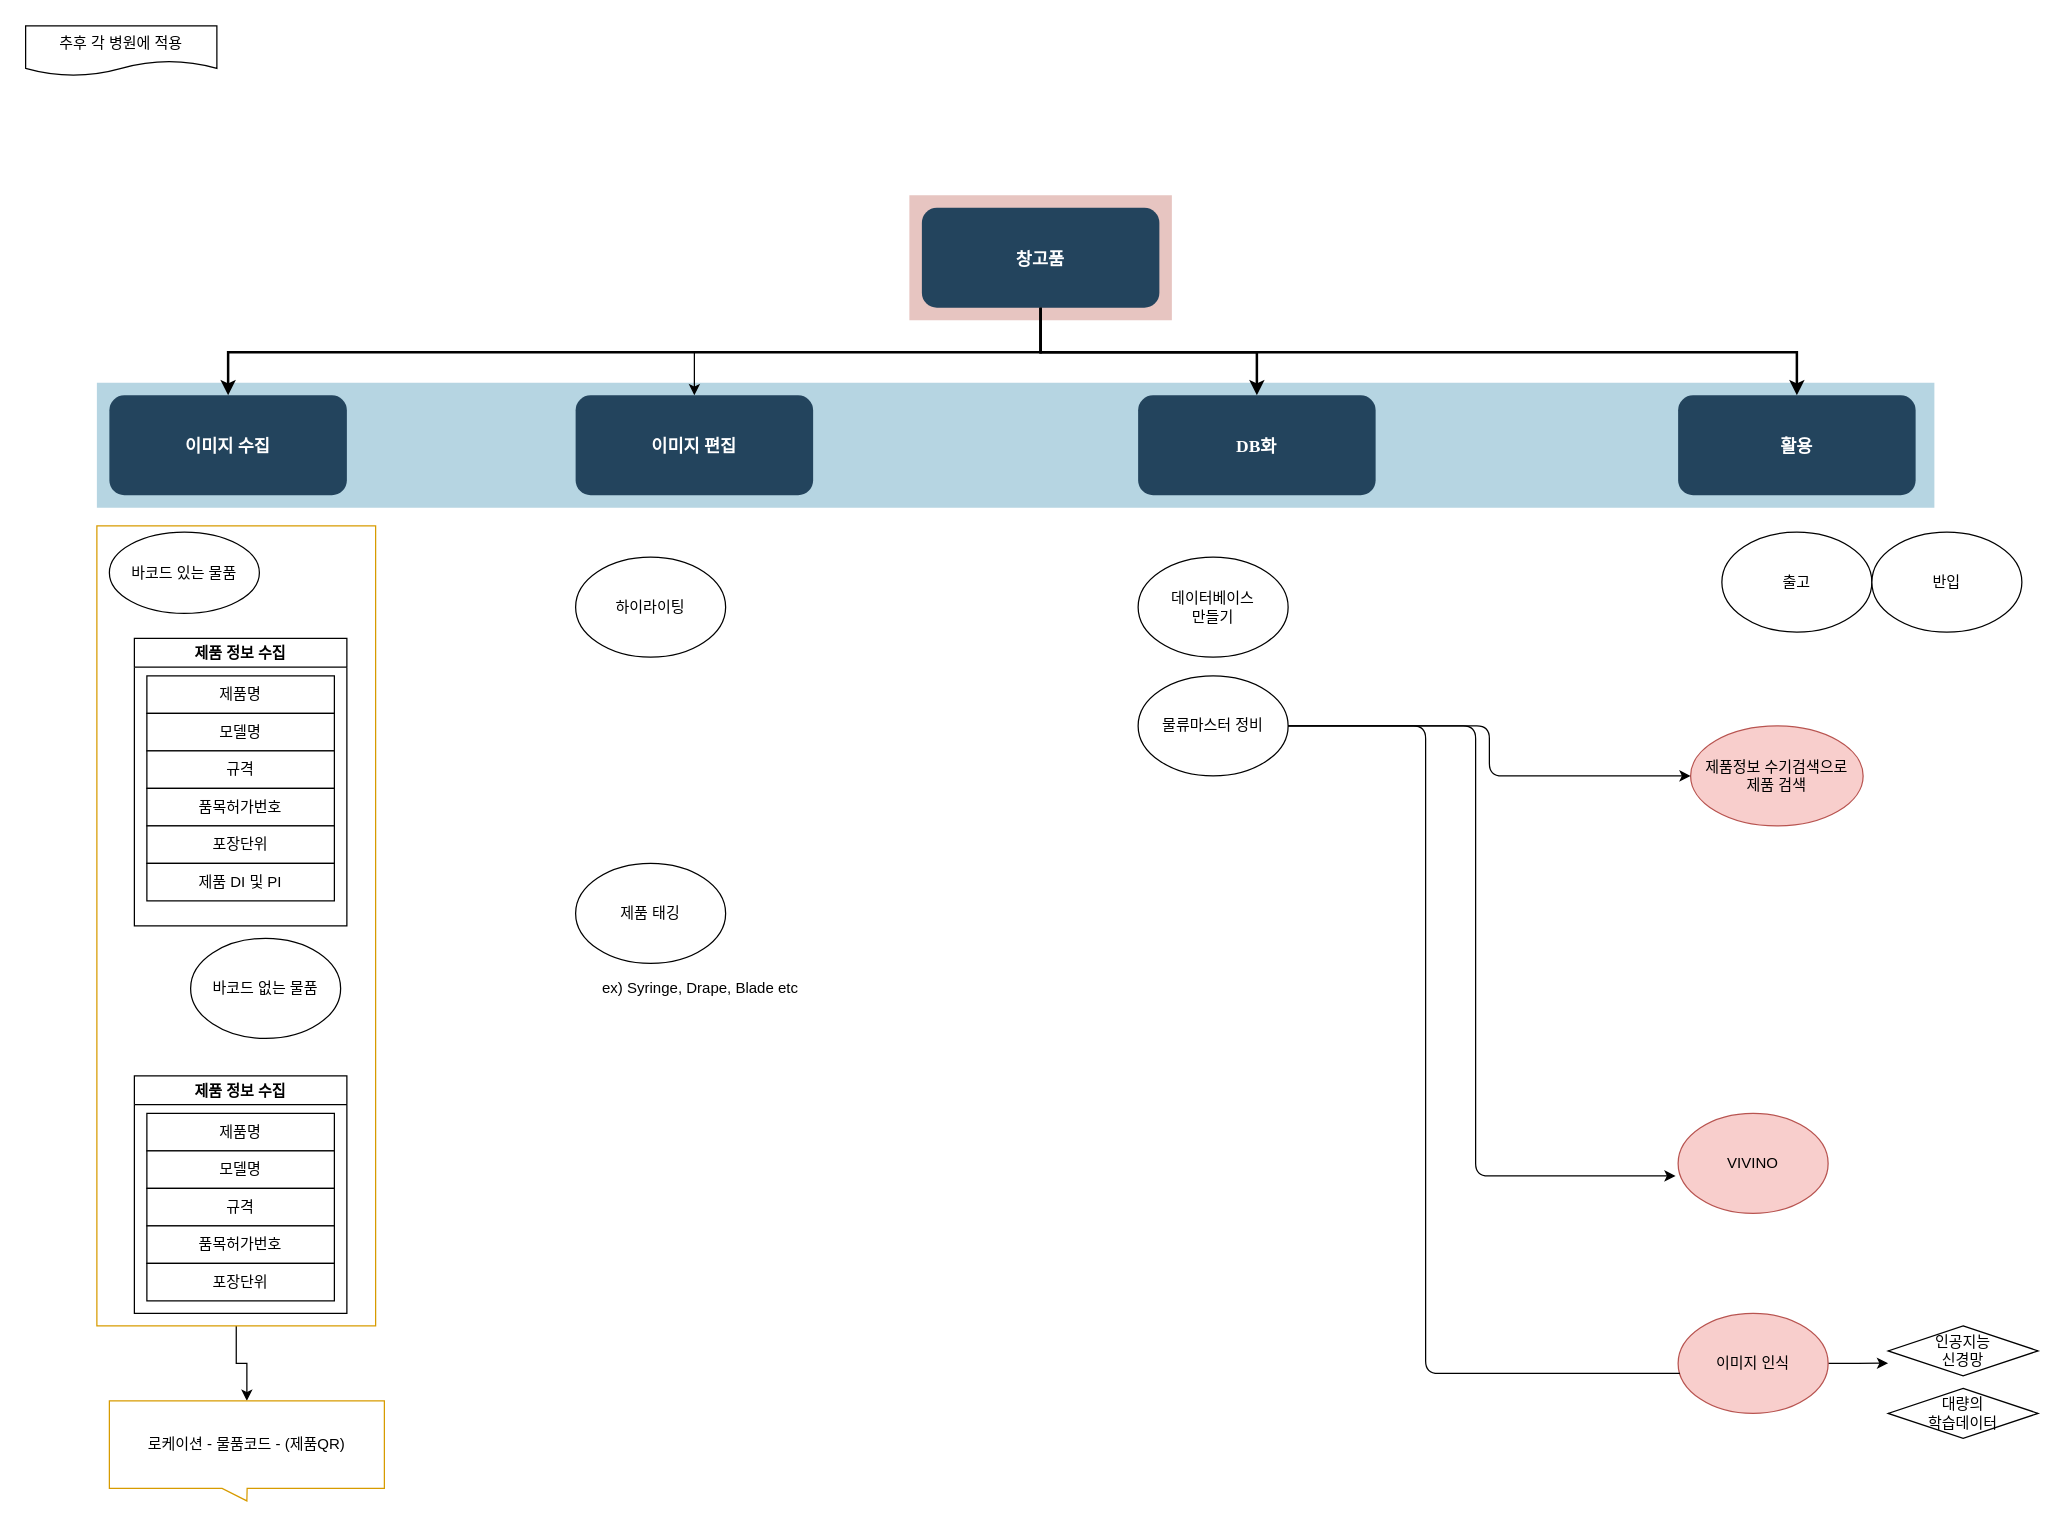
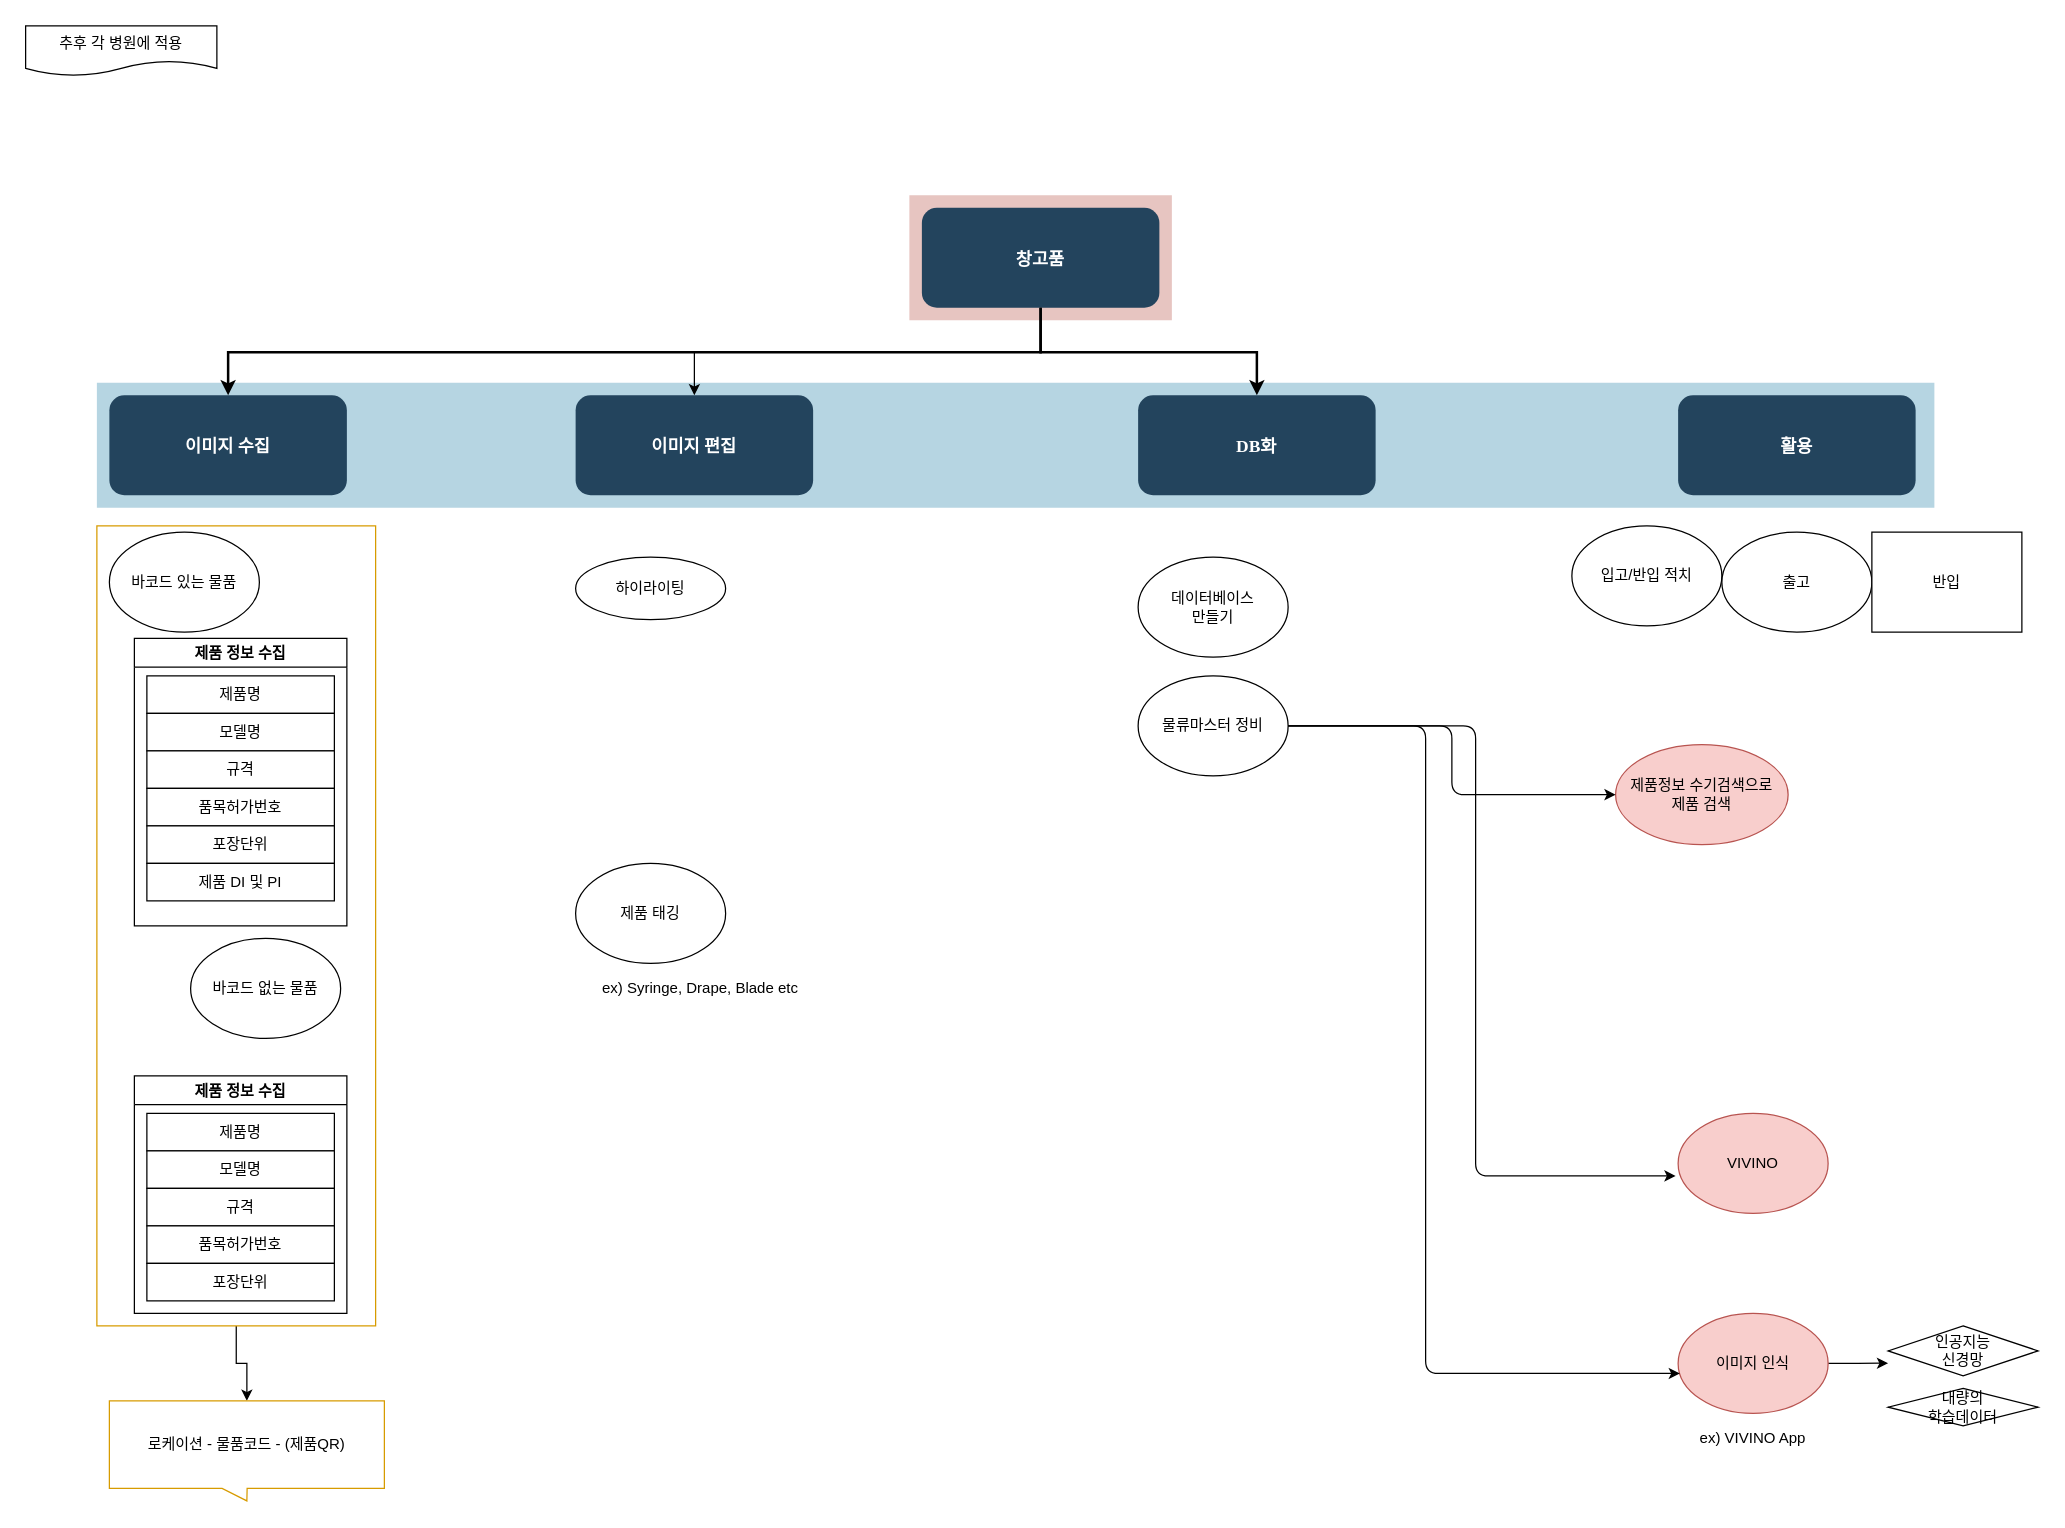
edge "창고품" -> "활용": removed
node "바코드 있는 물품": size 150x81 -> 150x100
node "입고/반입 적치": added
node "반입": shape ellipse -> rectangle
node "하이라이팅": size 150x100 -> 150x63
node "제품정보 수기검색으로 제품 검색": moved (1777, 776) -> (1702, 794)
edge "물류마스터 정비" -- "이미지 인식": arrowhead none -> classic
node "대량의 학습데이터": size 150x50 -> 150x38
node "ex) VIVINO App": added
